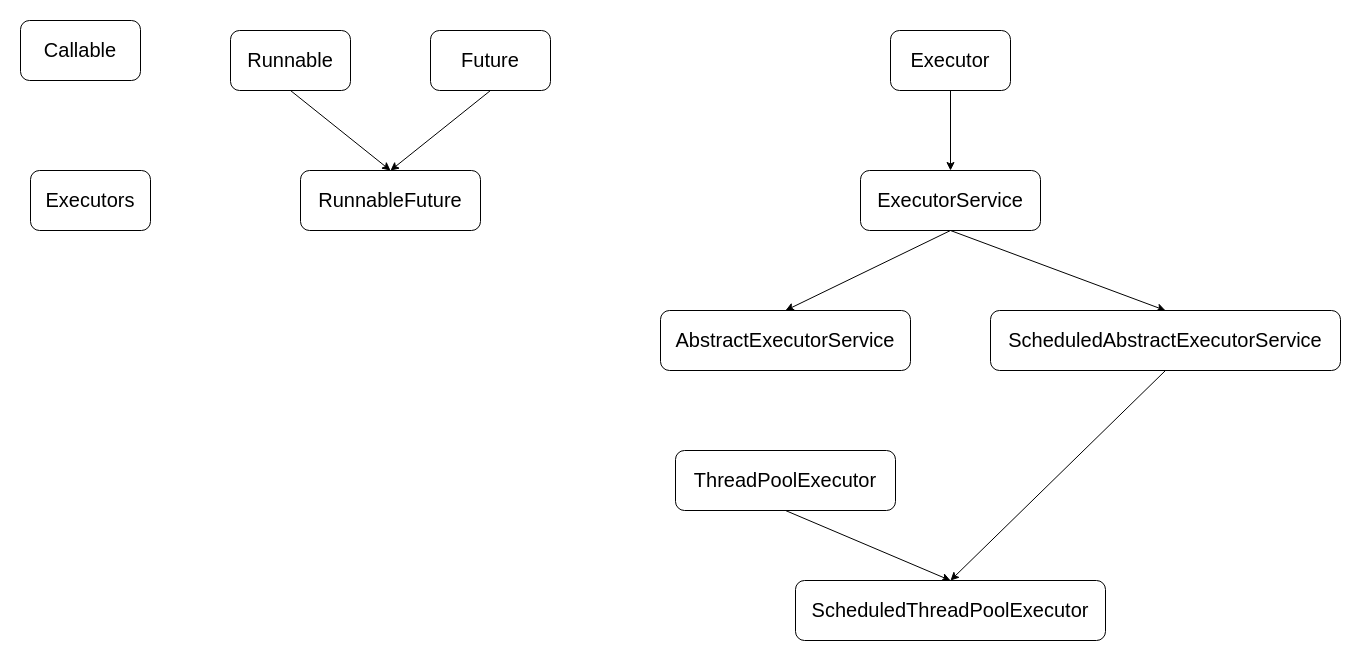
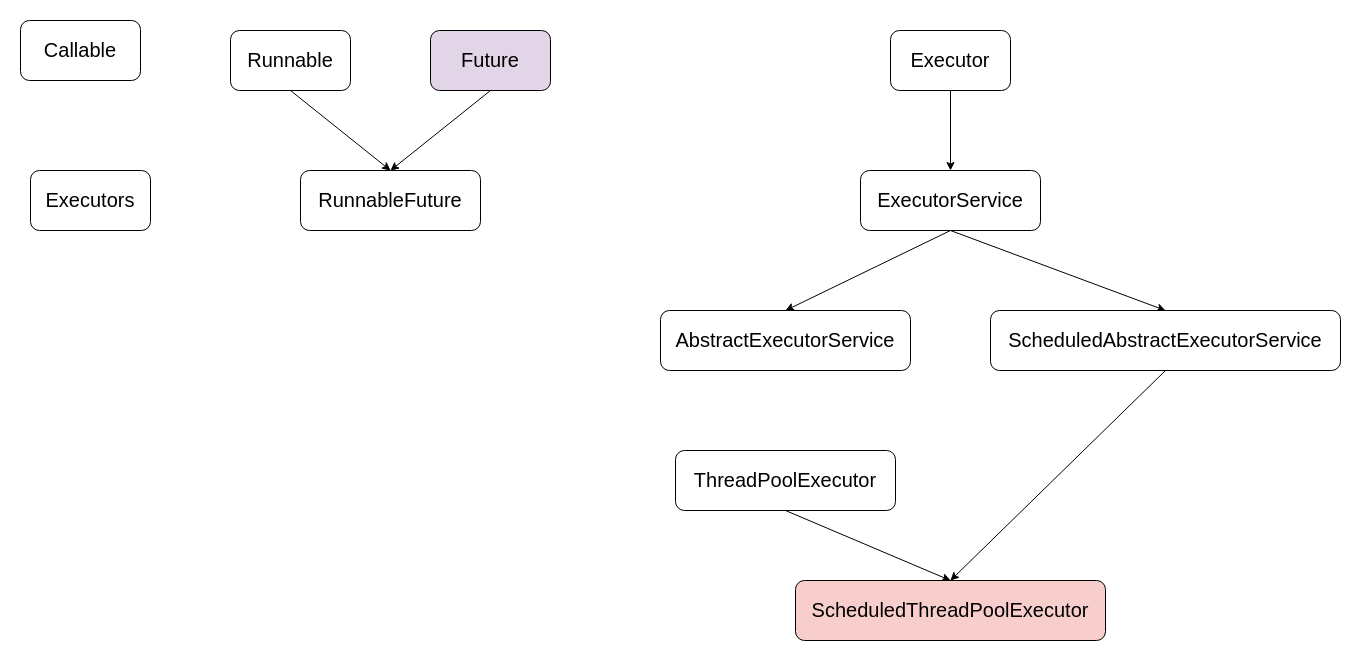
node "Future": fillcolor #ffffff -> #e1d5e7
node "ScheduledThreadPoolExecutor": fillcolor #ffffff -> #f8cecc
